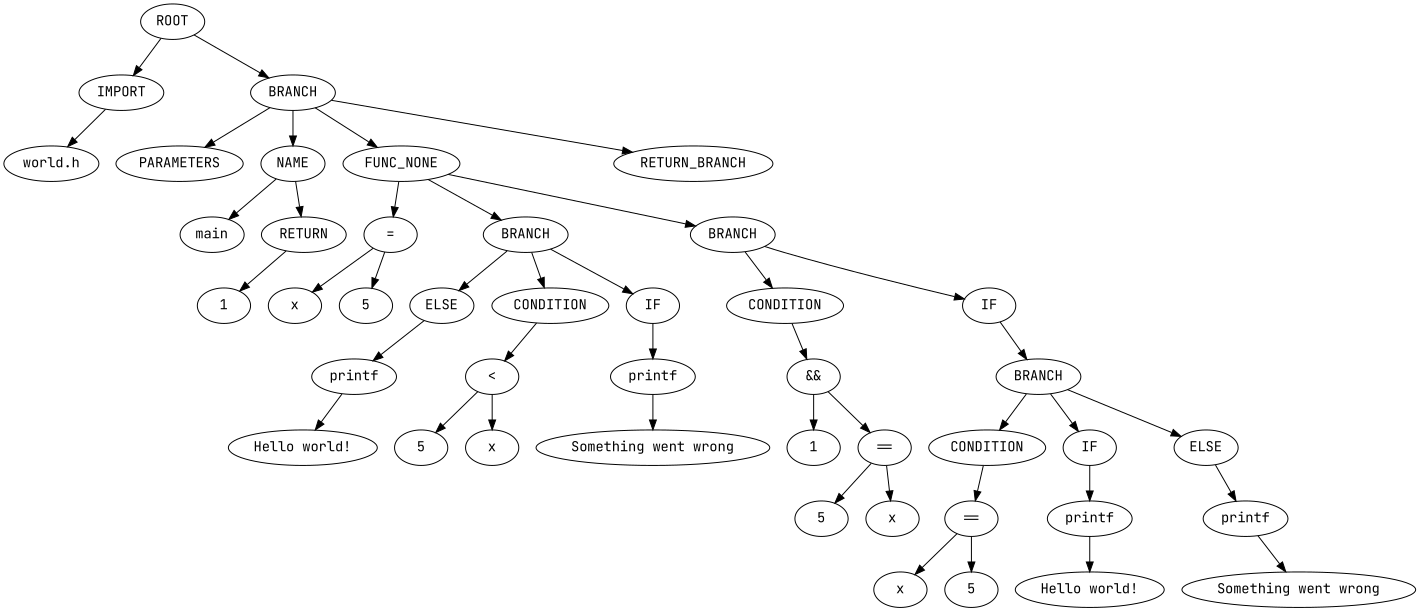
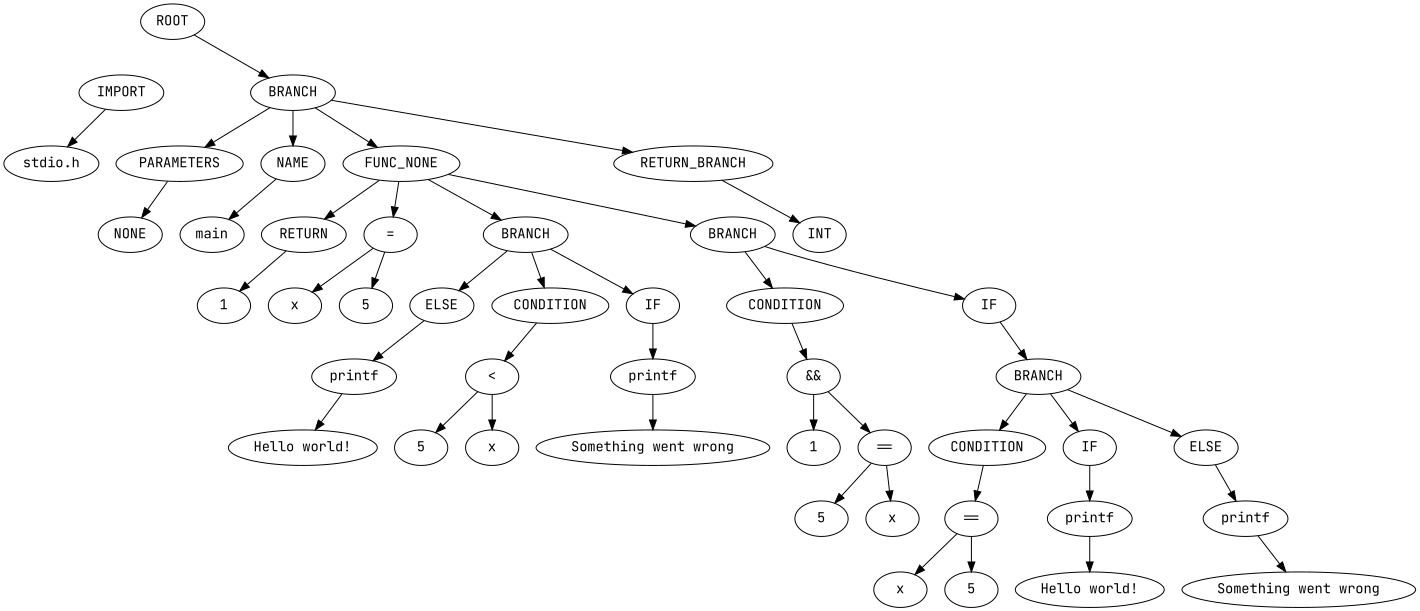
edge "ROOT" -> "IMPORT": removed
node "world.h": label "world.h" -> "stdio.h"
edge "NAME" -> "RETURN": now "FUNC_NONE" -> "RETURN"
node "NONE": added
node "INT": added
